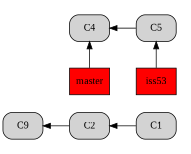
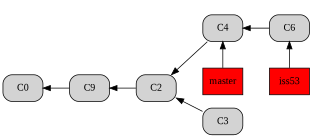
node "C5": label "C5" -> "C6"
edge "C4" -> "C2": added
node "C0": added
node "C1": label "C1" -> "C3"
